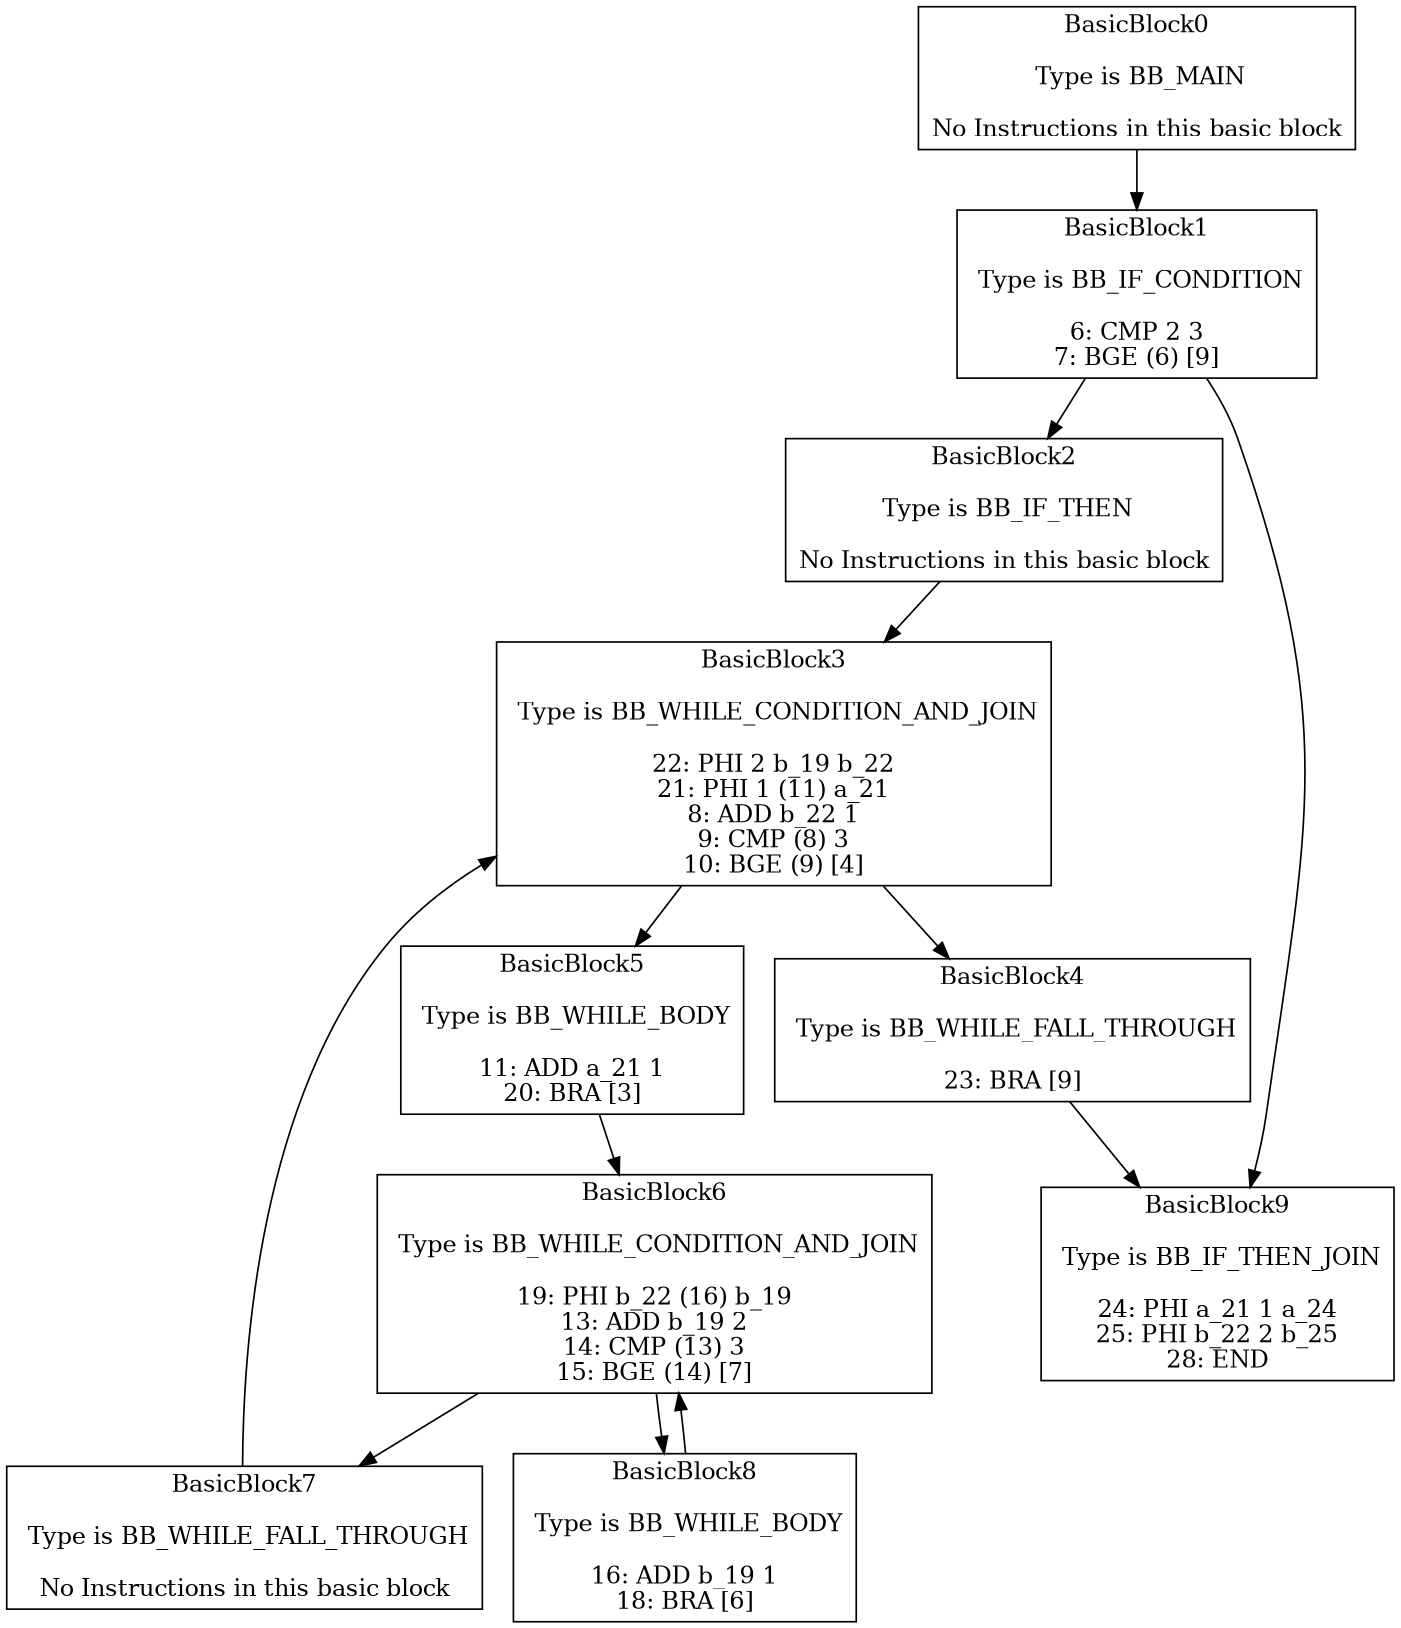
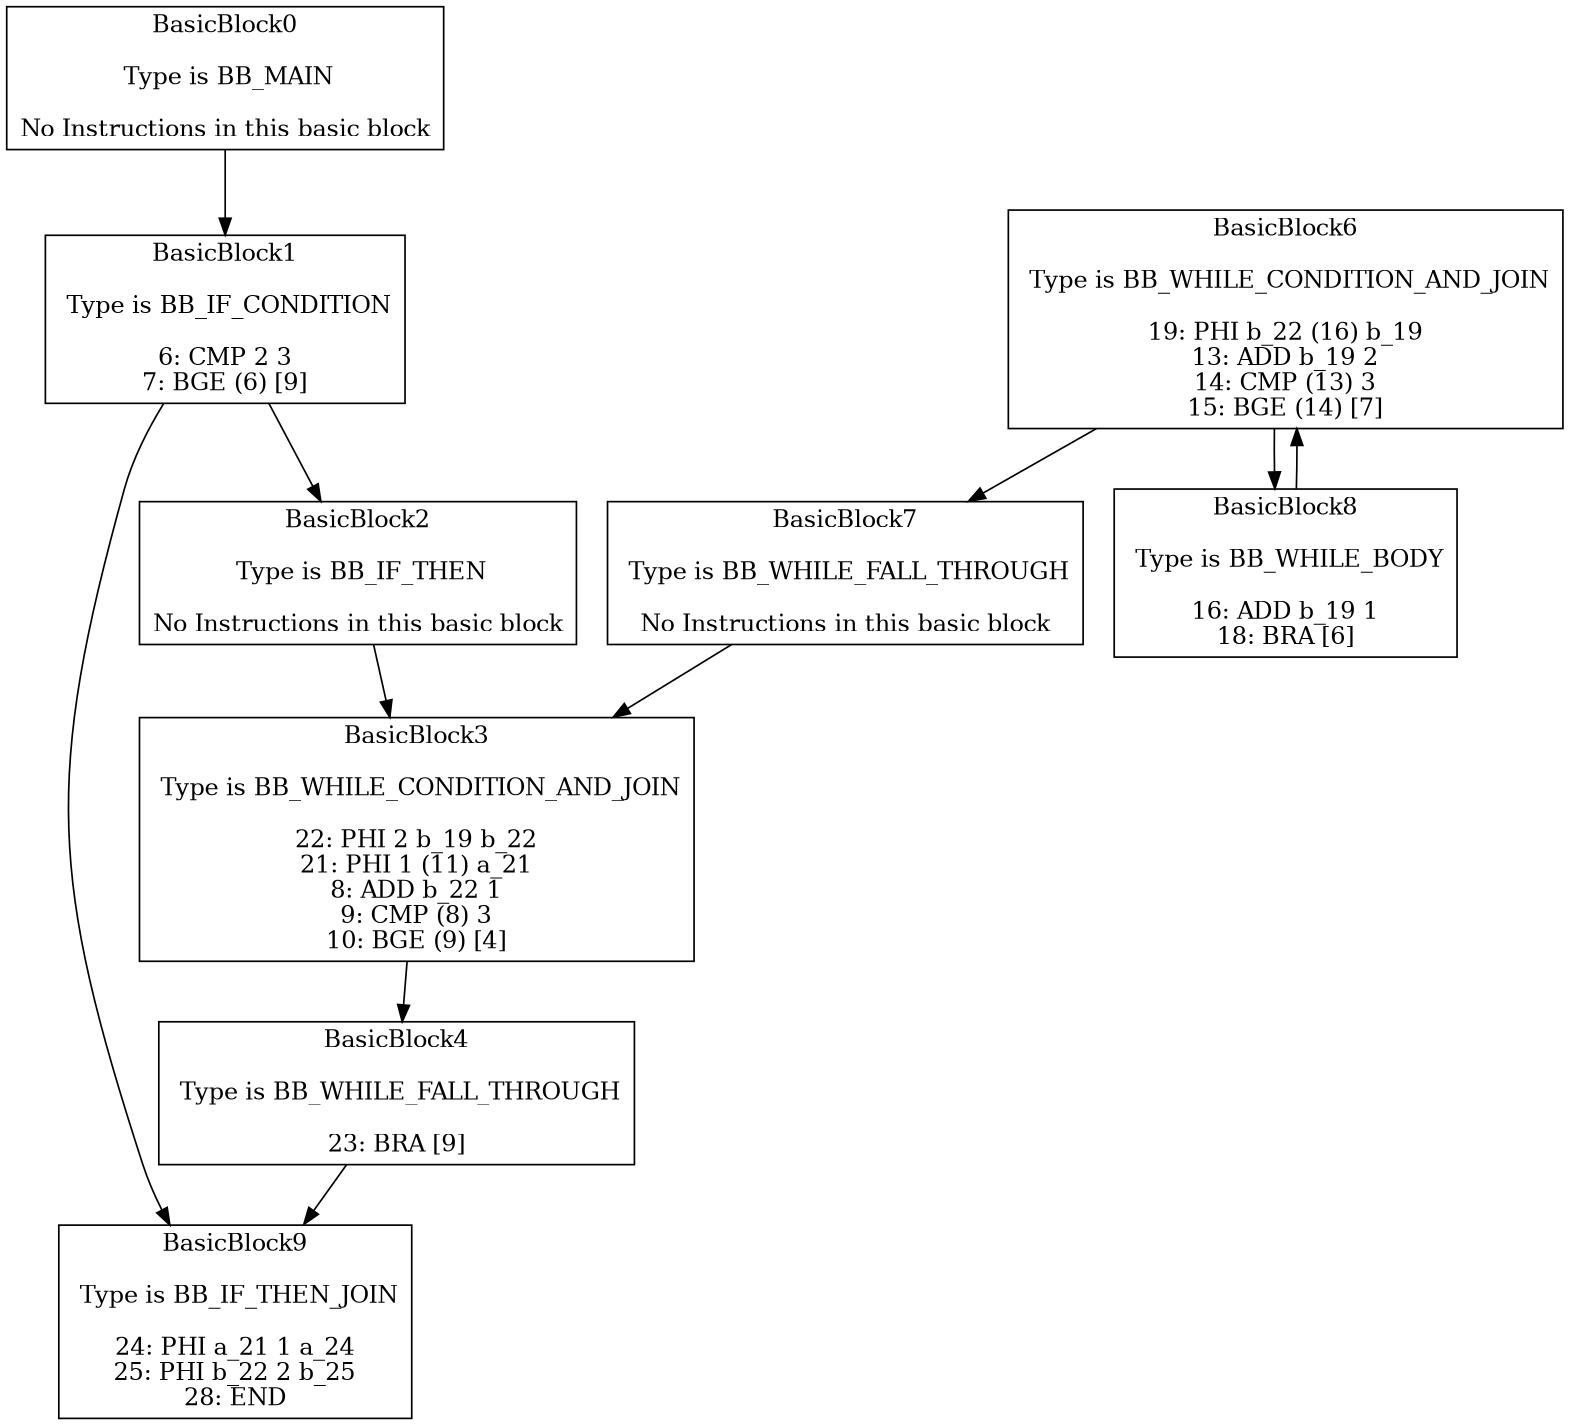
node "BasicBlock5 Type is BB_WHILE_BODY 11: ADD a_21 1 20: BRA [3]": removed
